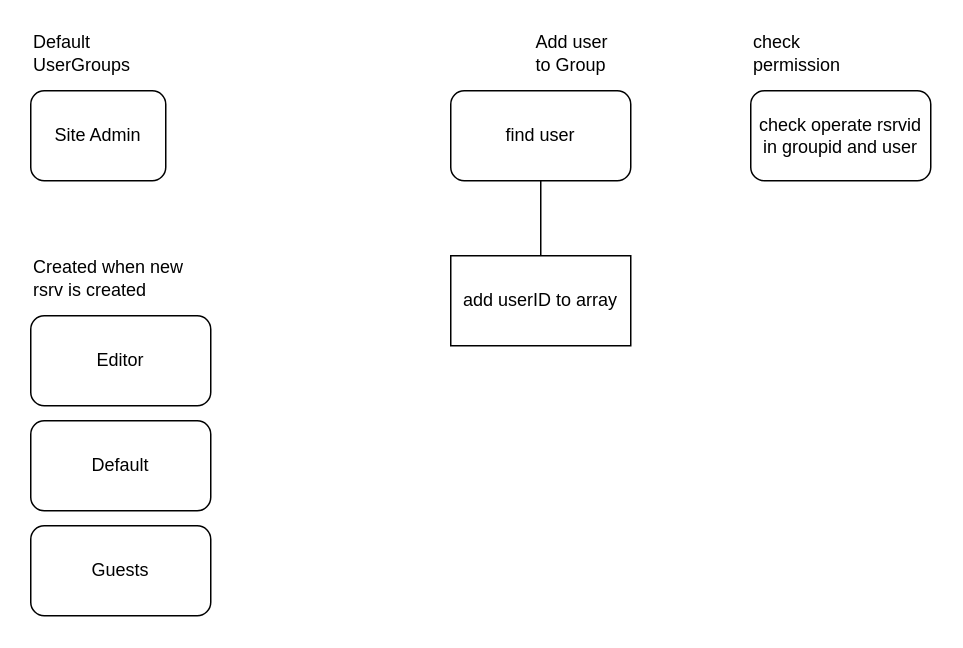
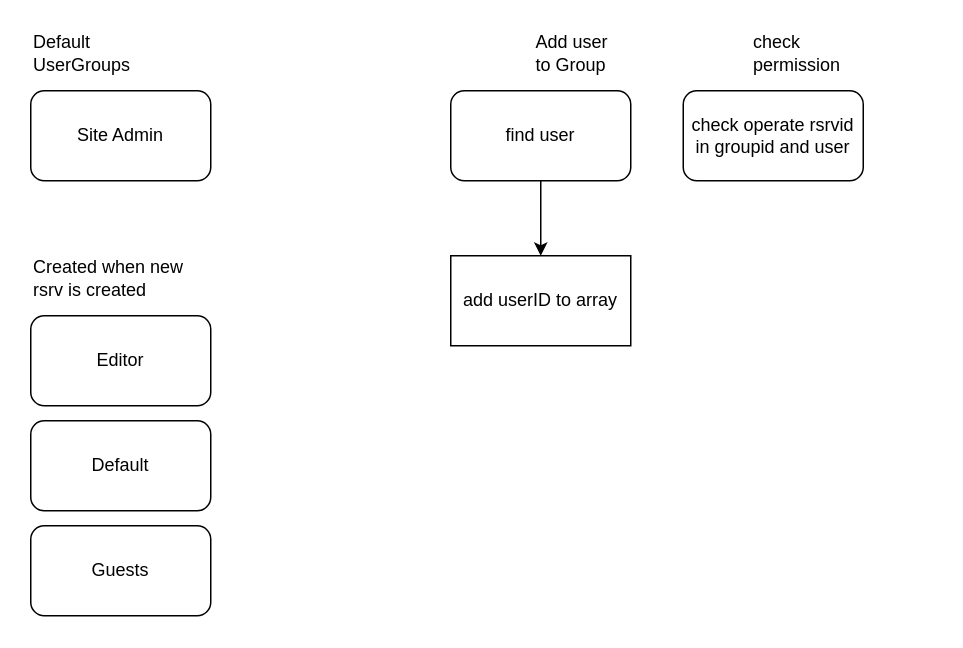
node "Site Admin": size 135x90 -> 180x90
node "check operate rsrvid in groupid and user": moved (841, 136) -> (773, 136)
edge "find user" -- "add userID to array": arrowhead none -> classic
